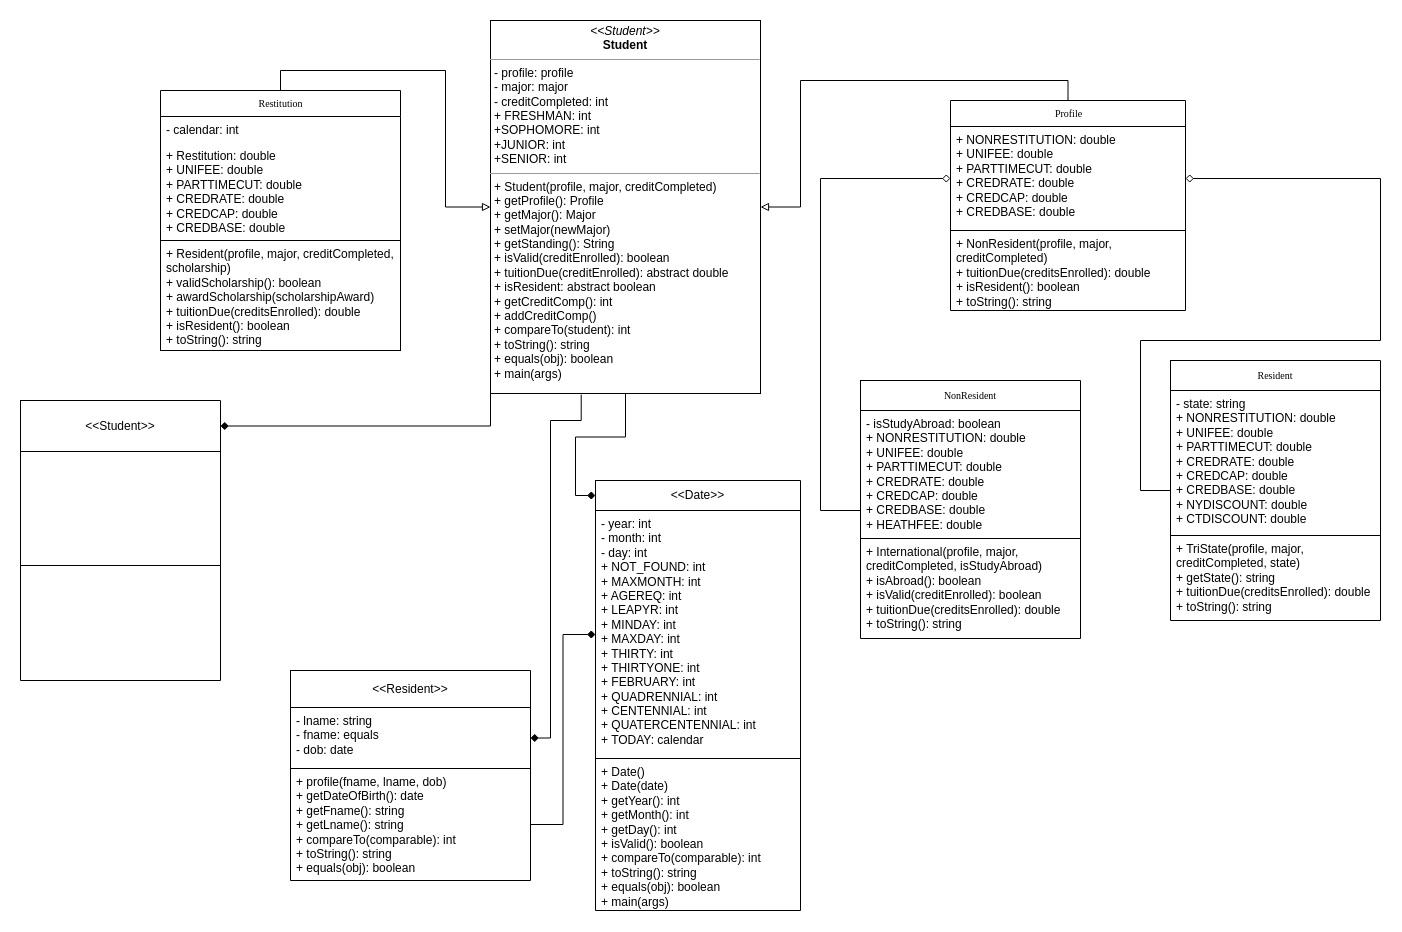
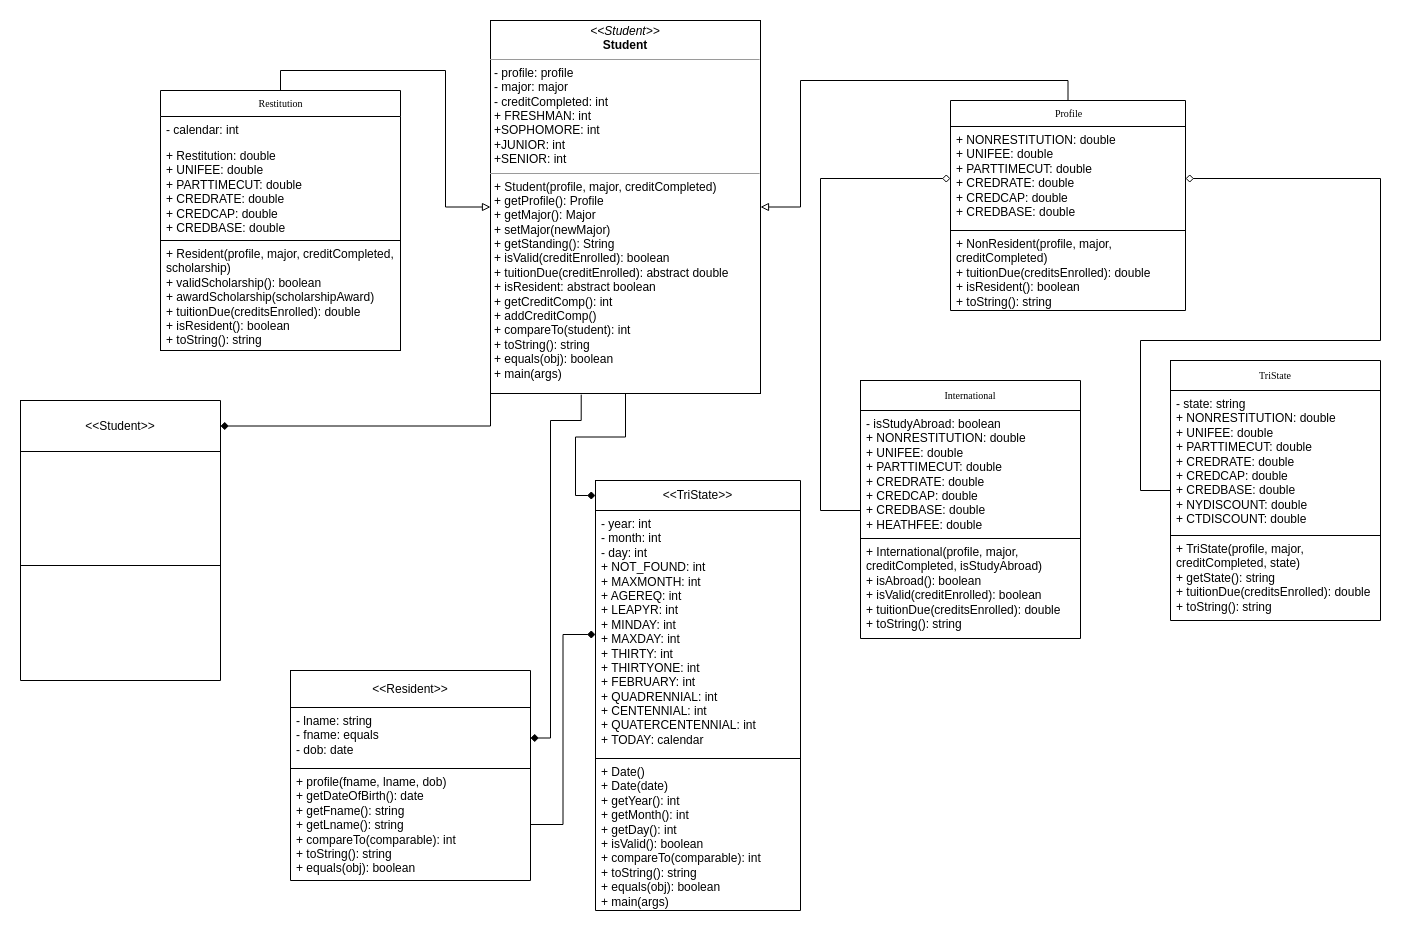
node "Resident": label "Resident" -> "TriState"
node "NonResident": label "NonResident" -> "International"
node "<<Date>>": label "<<Date>>" -> "<<TriState>>"
